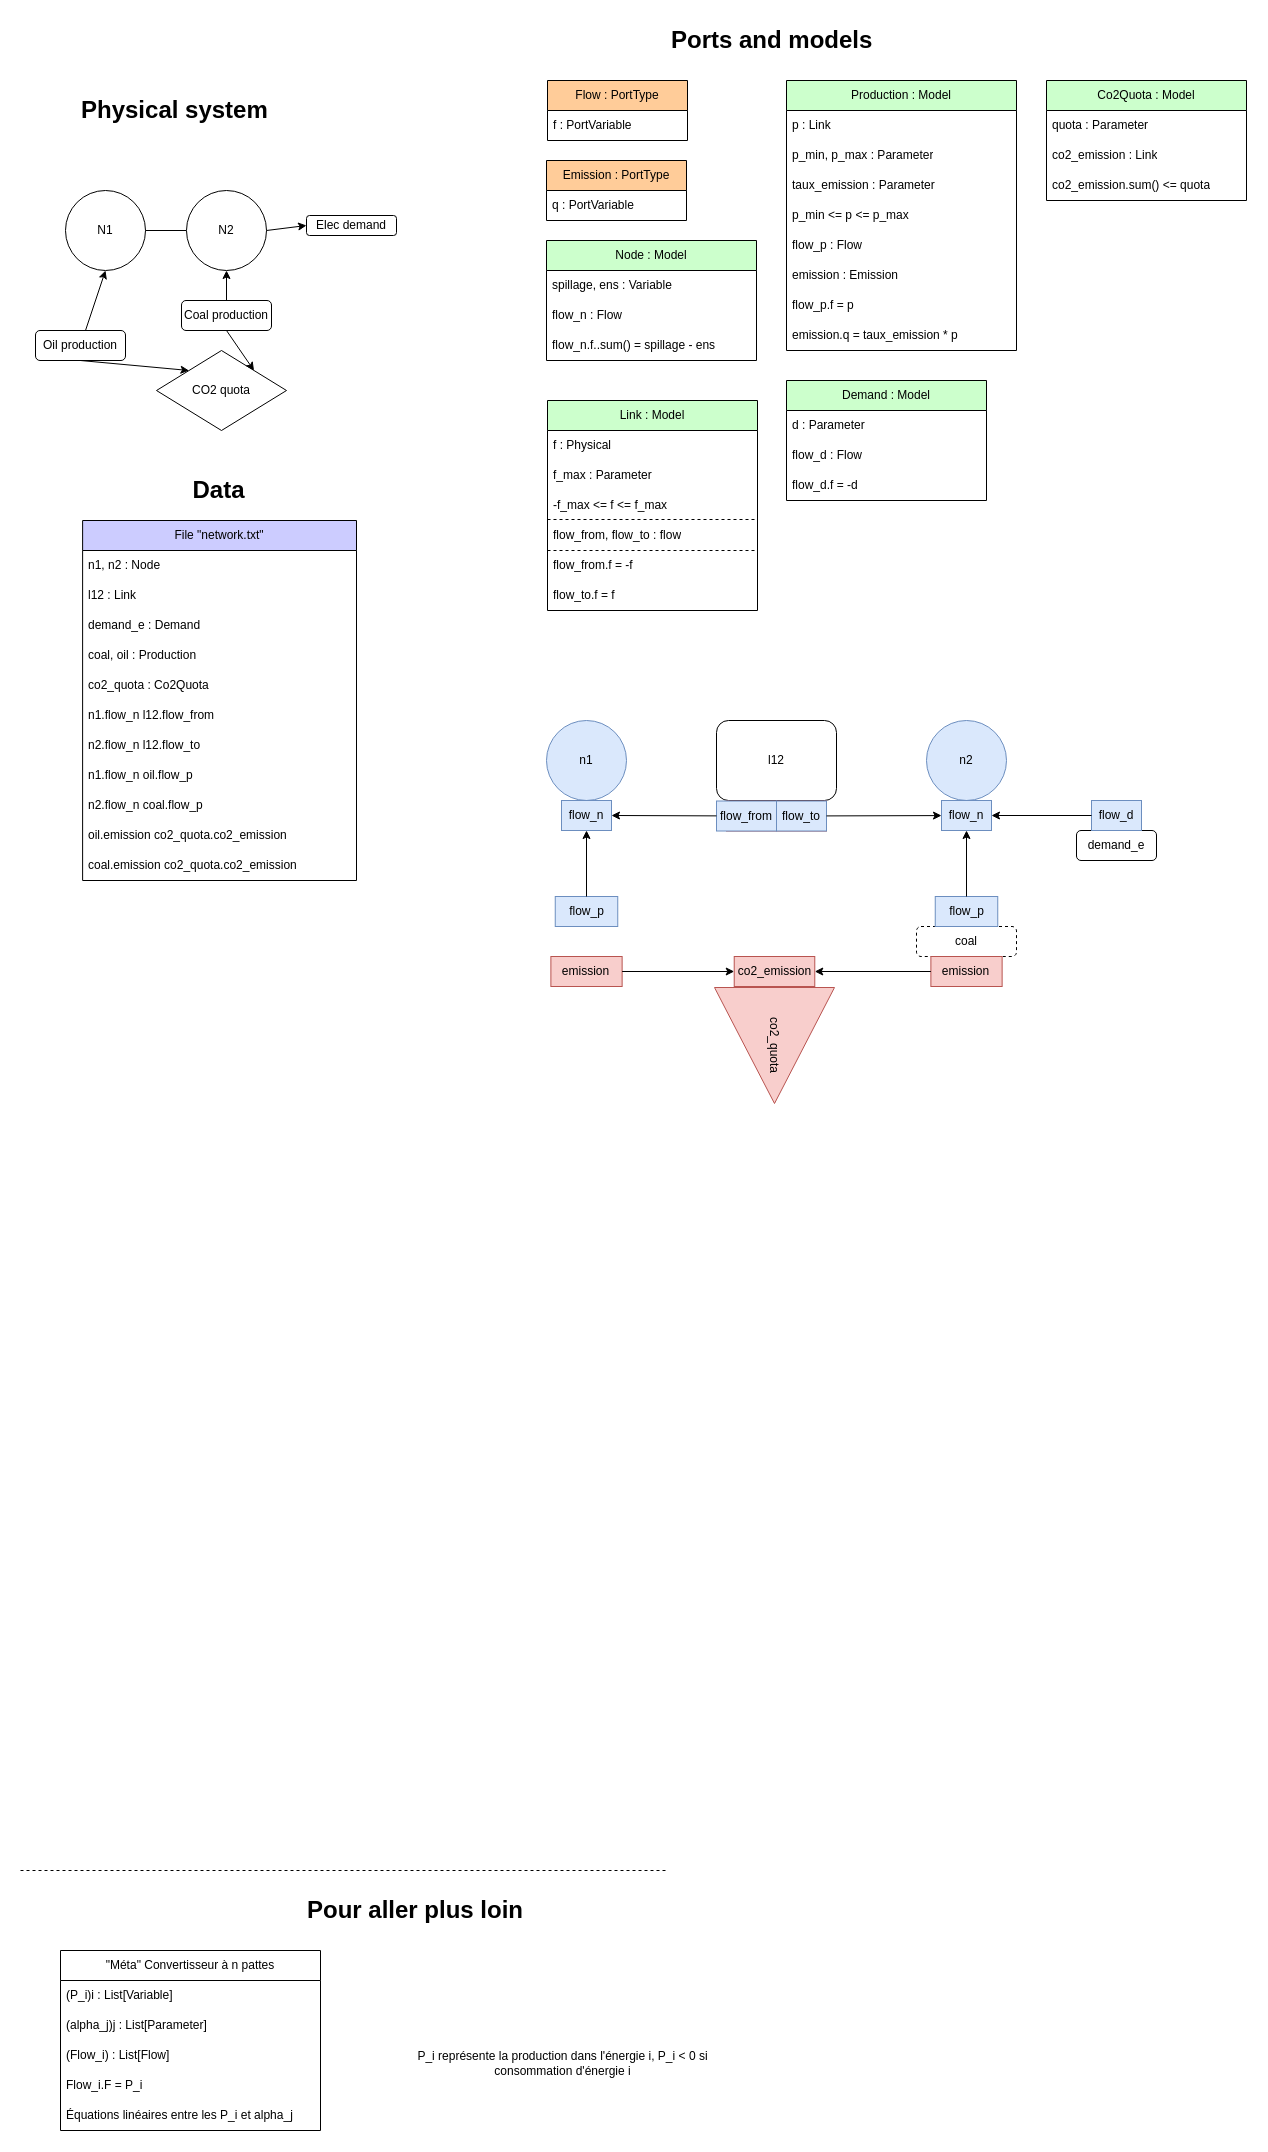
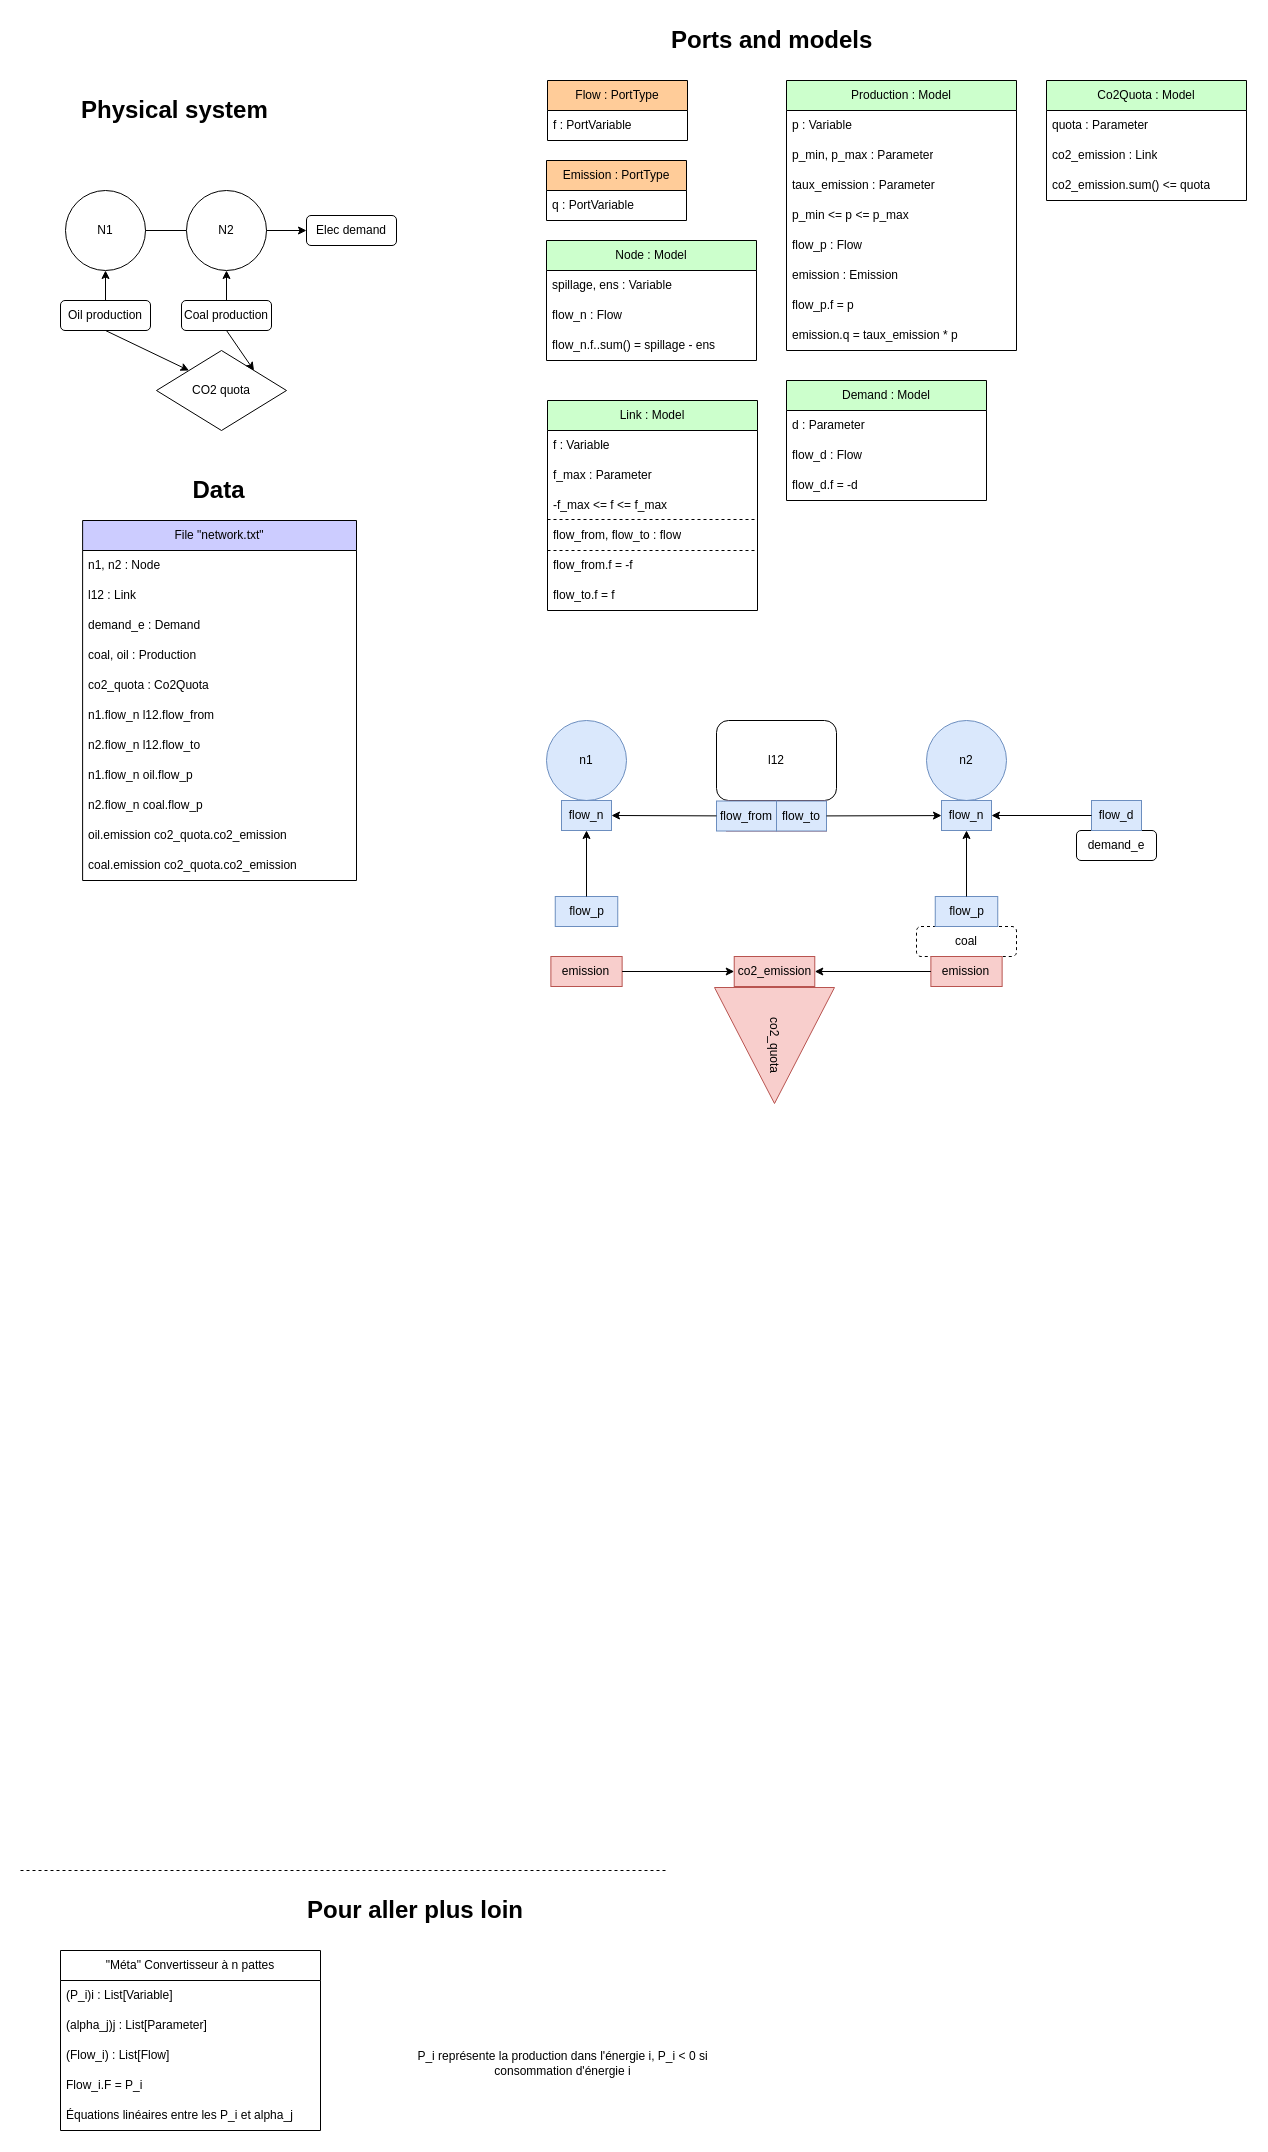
node "p : Link": label "p : Link" -> "p : Variable"
node "Elec demand": size 90x20 -> 90x30
node "Oil production": moved (81, 346) -> (106, 316)
node "f : Physical": label "f : Physical" -> "f : Variable"
